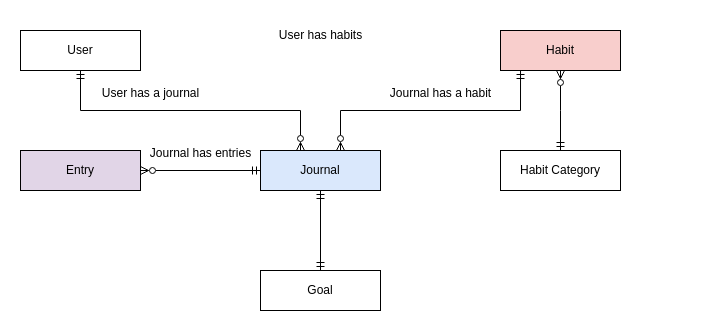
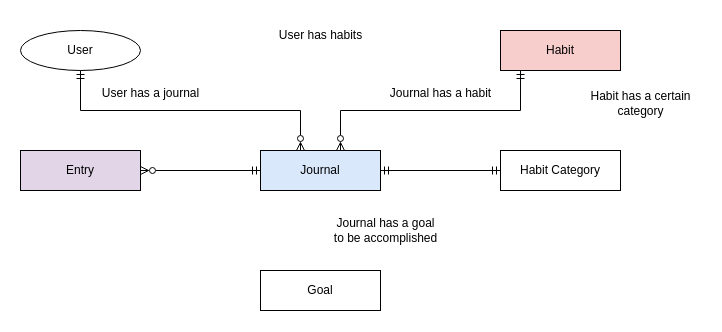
node "User": shape rectangle -> ellipse
node "Habit has a certain category": added
edge "Habit" -- "Habit Category": removed
node "Journal has entries": removed
edge "Journal" -- "Goal": now "Journal" -- "Habit Category"
node "Journal has a goal to be accomplished": added
